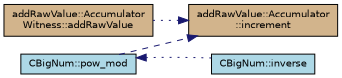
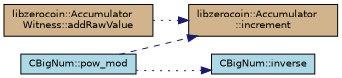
node "addRawValue::Accumulator Witness::addRawValue": label "addRawValue::Accumulator Witness::addRawValue" -> "libzerocoin::Accumulator Witness::addRawValue"
node "addRawValue::Accumulator ::increment": label "addRawValue::Accumulator ::increment" -> "libzerocoin::Accumulator ::increment"
edge "CBigNum::inverse" -> "CBigNum::pow_mod": reversed
